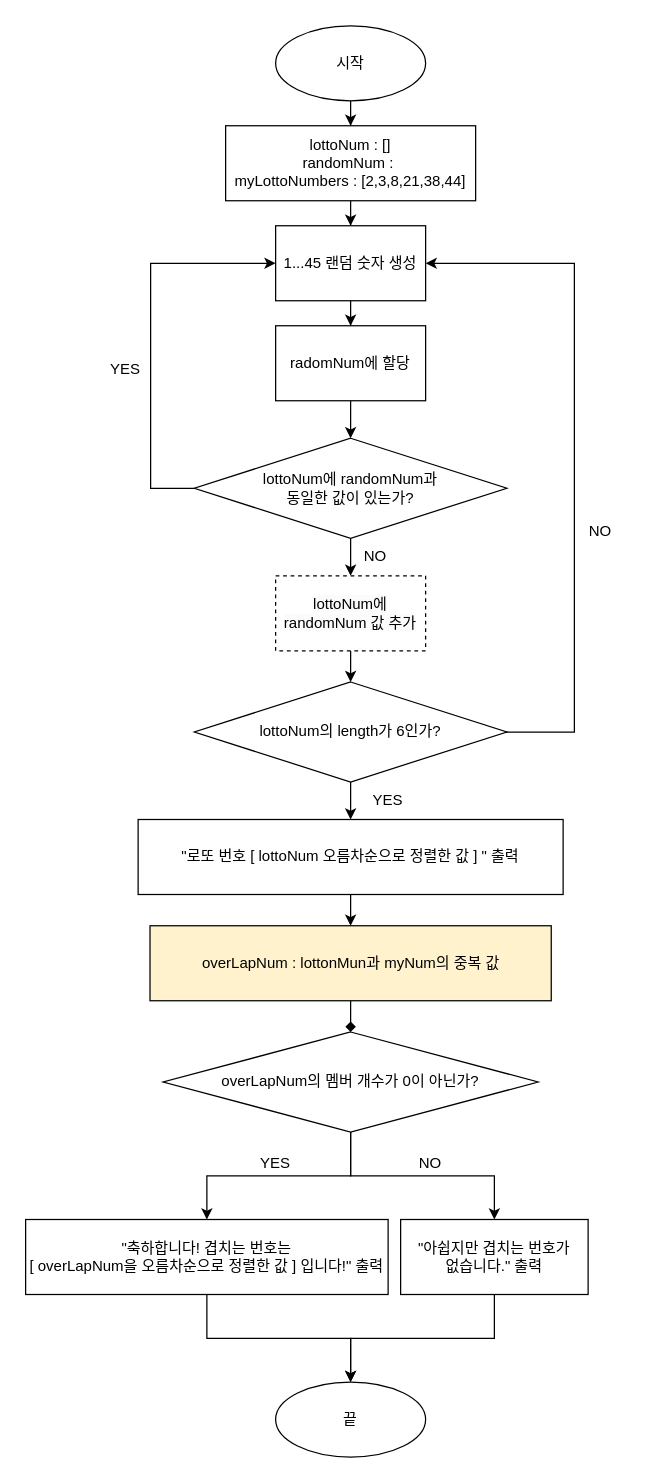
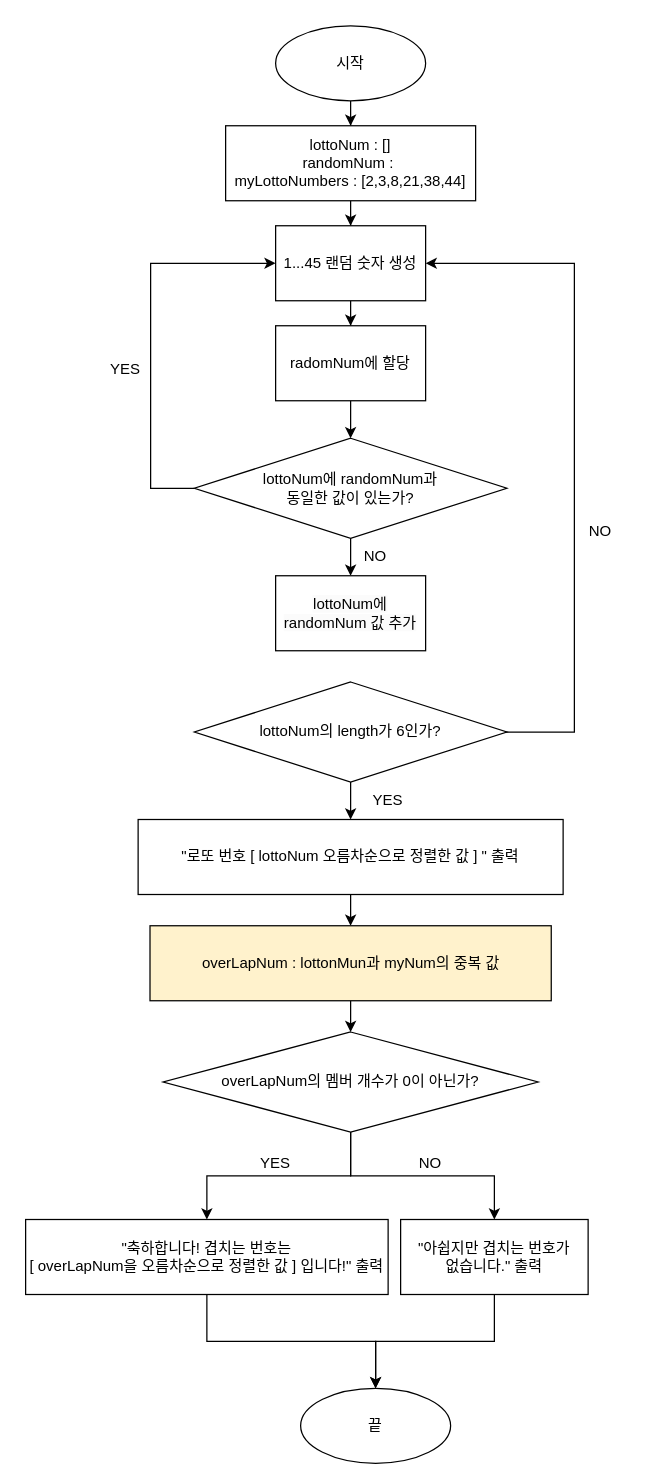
node "lottoNum에 randomNum 값 추가": style dashed -> solid
edge "lottoNum에 randomNum 값 추가" -> "lottoNum의 length가 6인가?": removed
edge "overLapNum : lottonMun과 myNum의 중복 값" -> "overLapNum의 멤버 개수가 0이 아닌가?": arrowhead diamond -> classic
node "끝": moved (351, 1419) -> (376, 1426)
